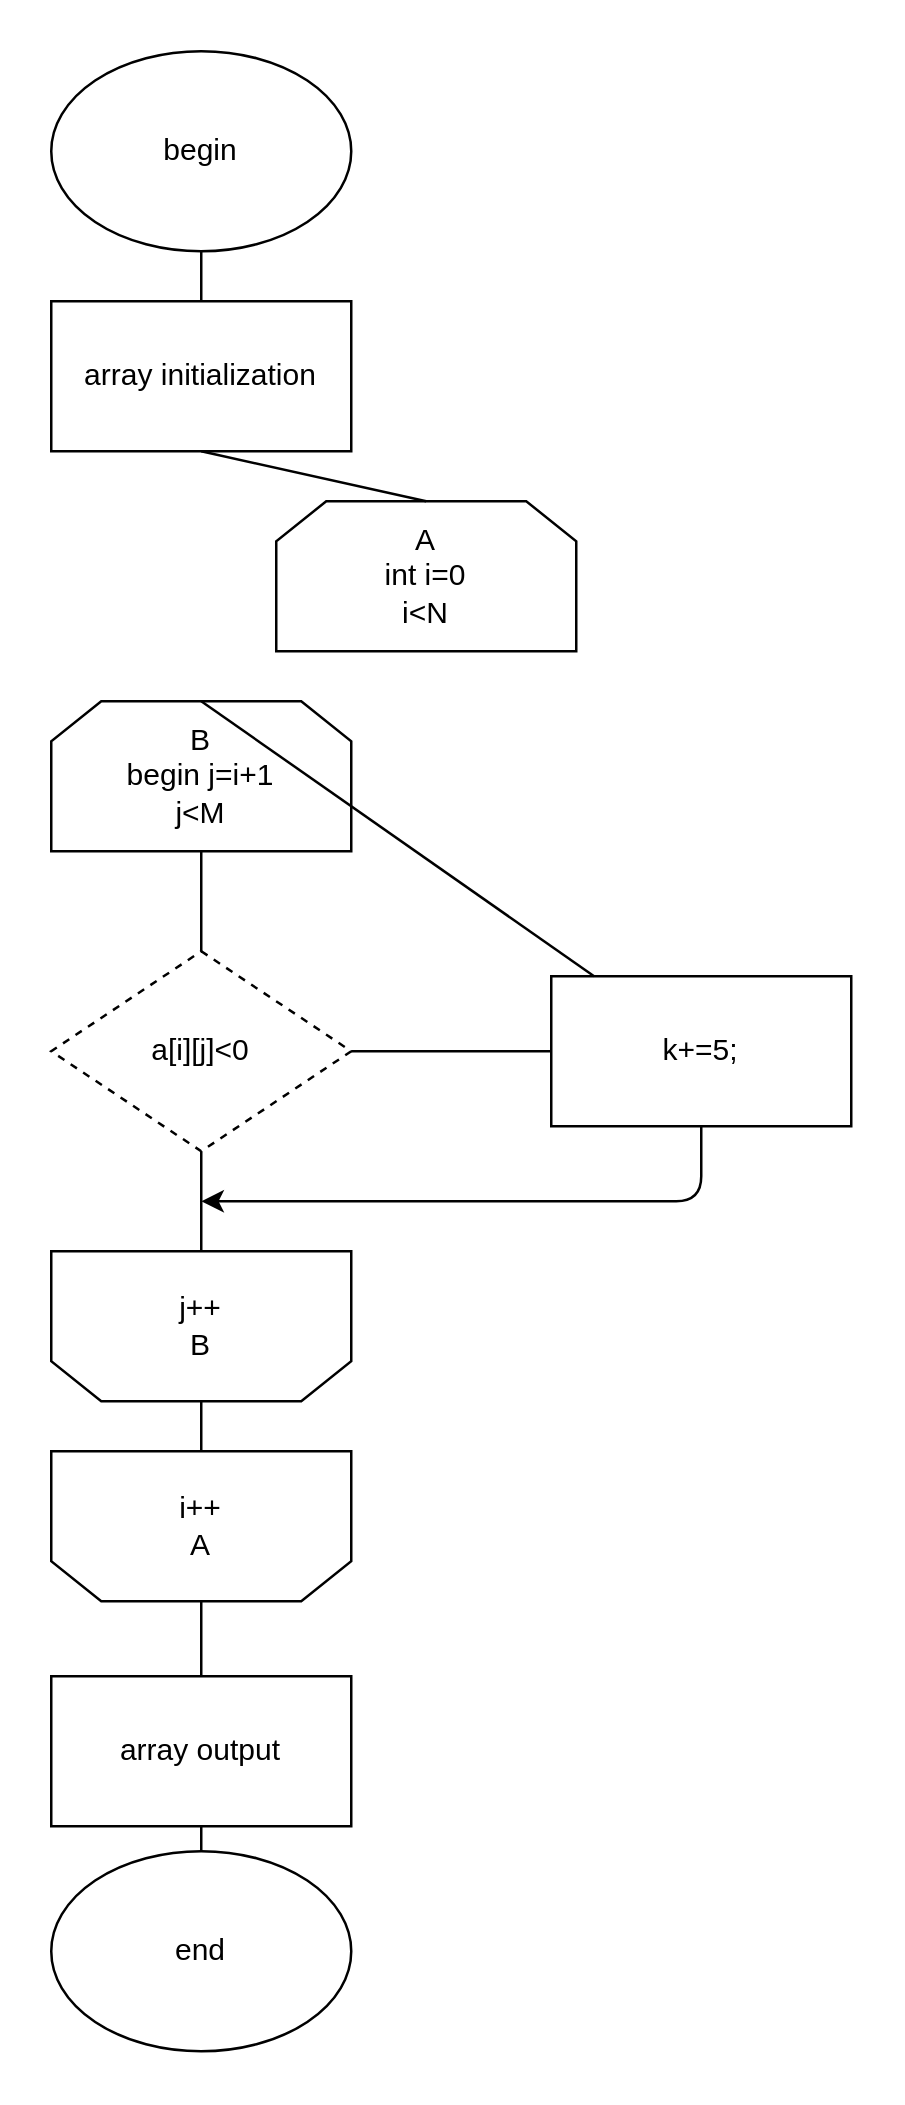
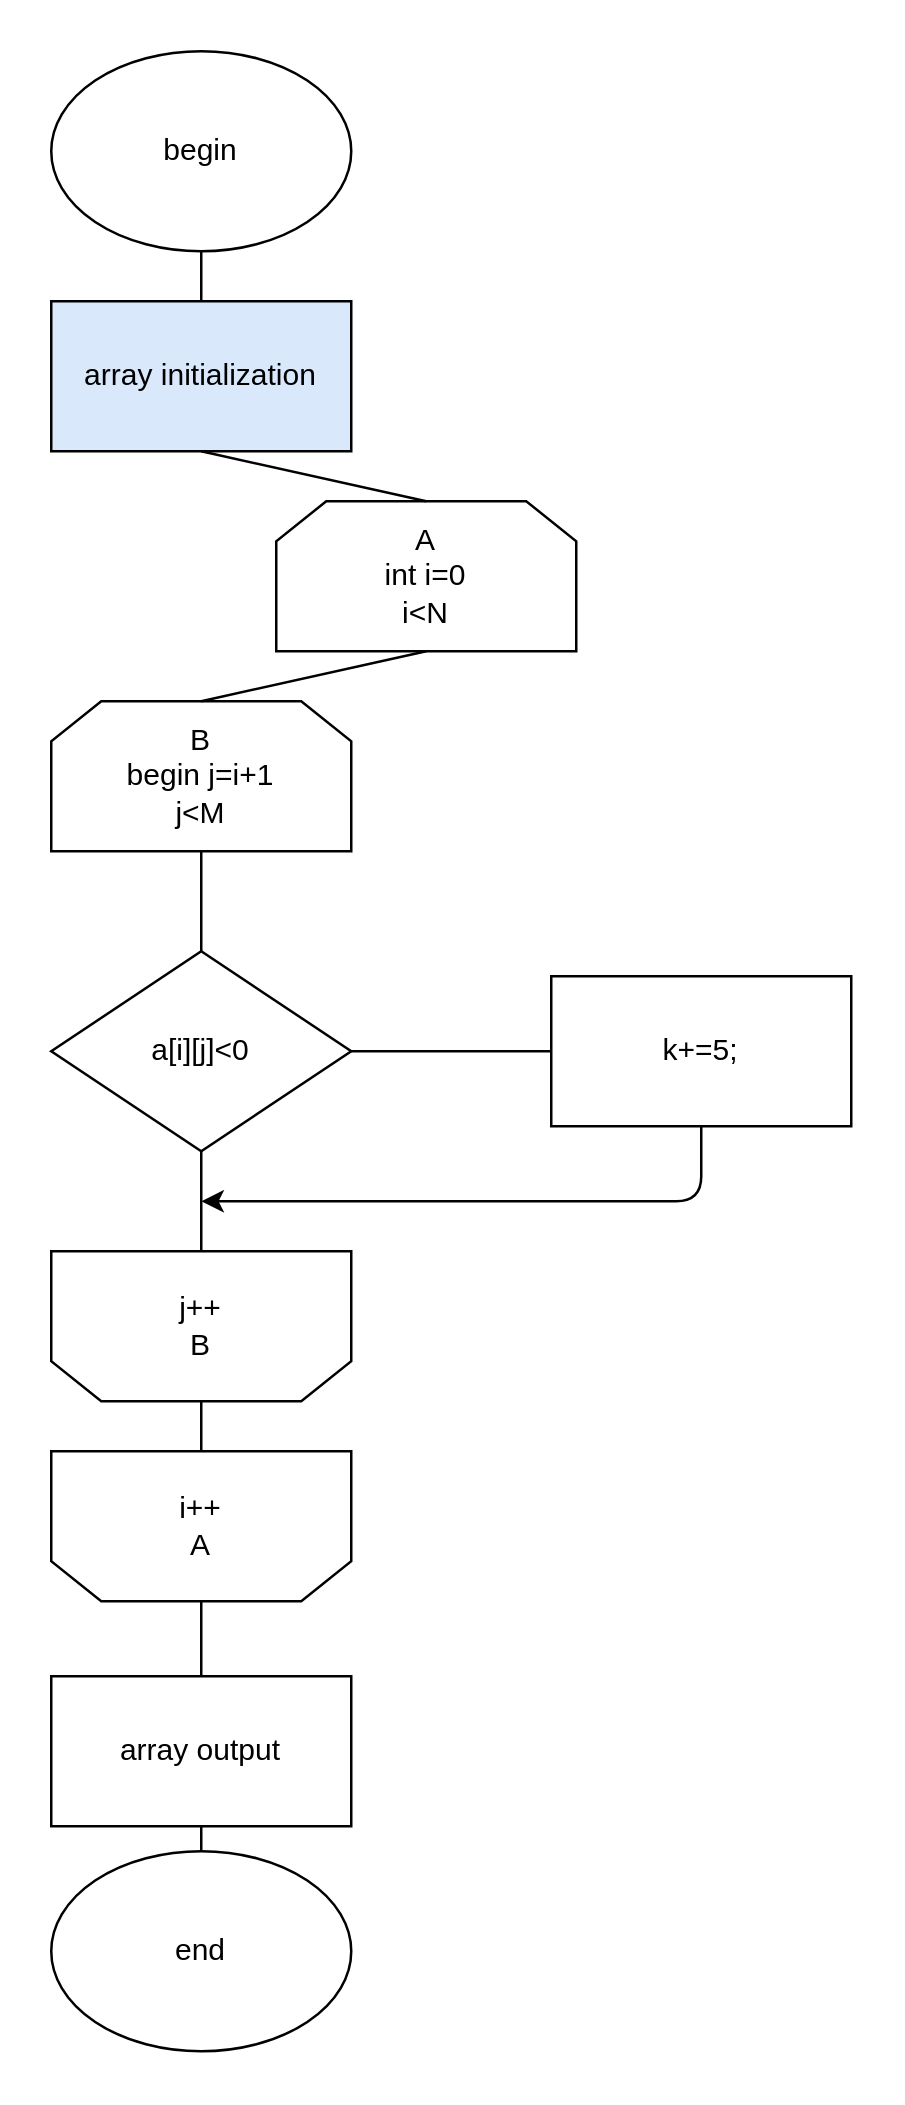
node "array initialization": fillcolor #ffffff -> #dae8fc
edge "B begin j=i+1 j<M" -- "k+=5;": now "B begin j=i+1 j<M" -- "A int i=0 i<N"
node "a[i][j]<0": style dashed -> solid
